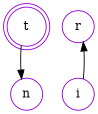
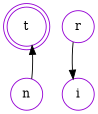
edge "t" -> "n": reversed
edge "i" -> "r": reversed
